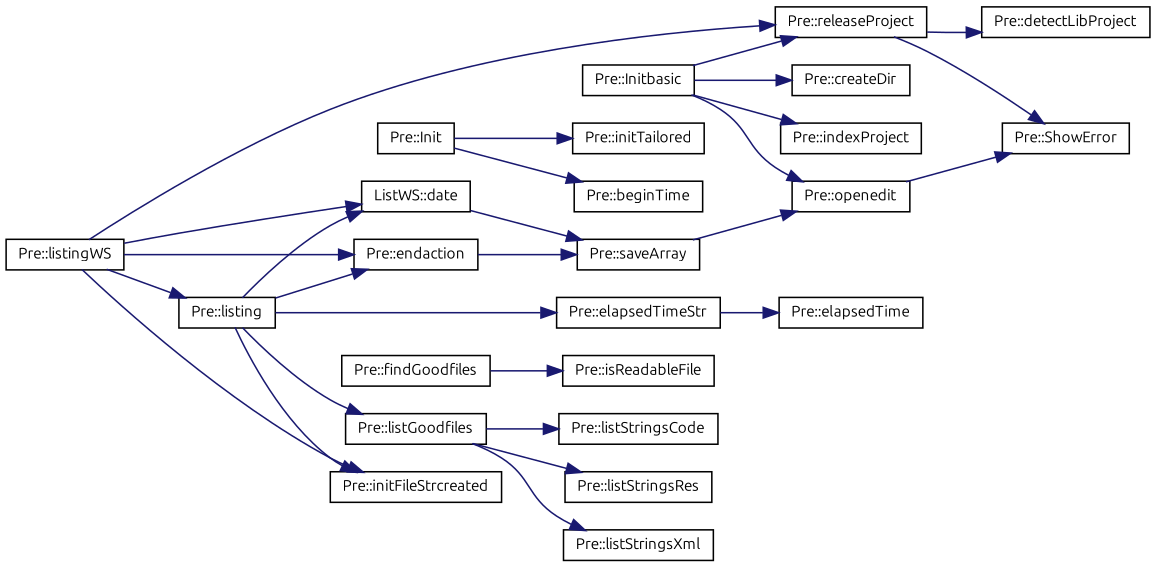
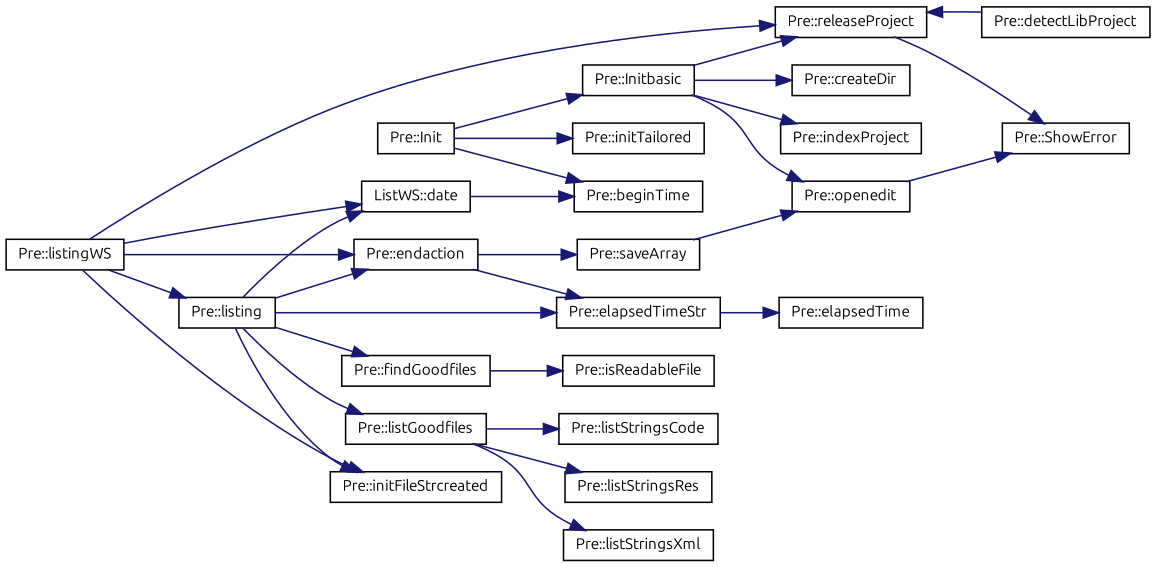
edge "Pre::releaseProject" -> "Pre::detectLibProject": reversed
edge "Pre::Init" -> "Pre::Initbasic": added
edge "ListWS::date" -> "Pre::saveArray": now "ListWS::date" -> "Pre::beginTime"
edge "Pre::endaction" -> "Pre::elapsedTimeStr": added
edge "Pre::listing" -> "Pre::findGoodfiles": added
